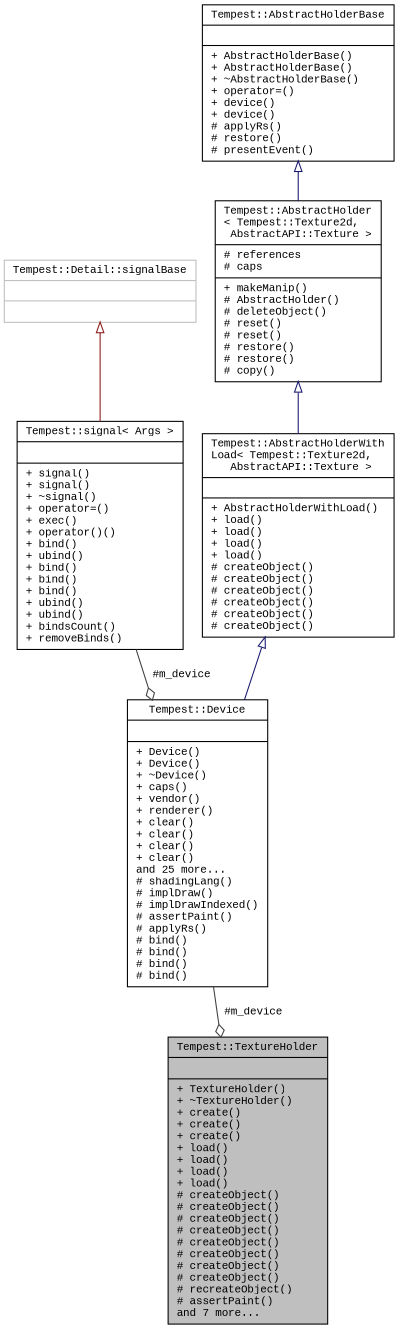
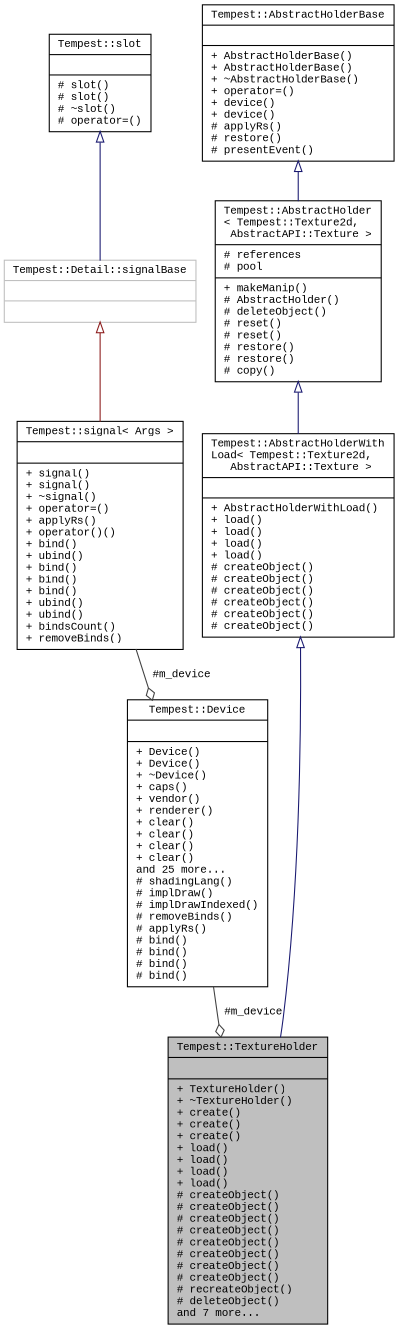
node "Tempest::slot": added
node "Tempest::AbstractHolder": text "# caps" -> "# pool"
node "Tempest::signal< Args >": text "+ exec()" -> "+ applyRs()"
edge "Tempest::Device" -> "Tempest::AbstractHolderWith": now "Tempest::TextureHolder" -> "Tempest::AbstractHolderWith"
node "Tempest::Device": text "# assertPaint()" -> "# removeBinds()"
node "Tempest::TextureHolder": text "# assertPaint()" -> "# deleteObject()"
